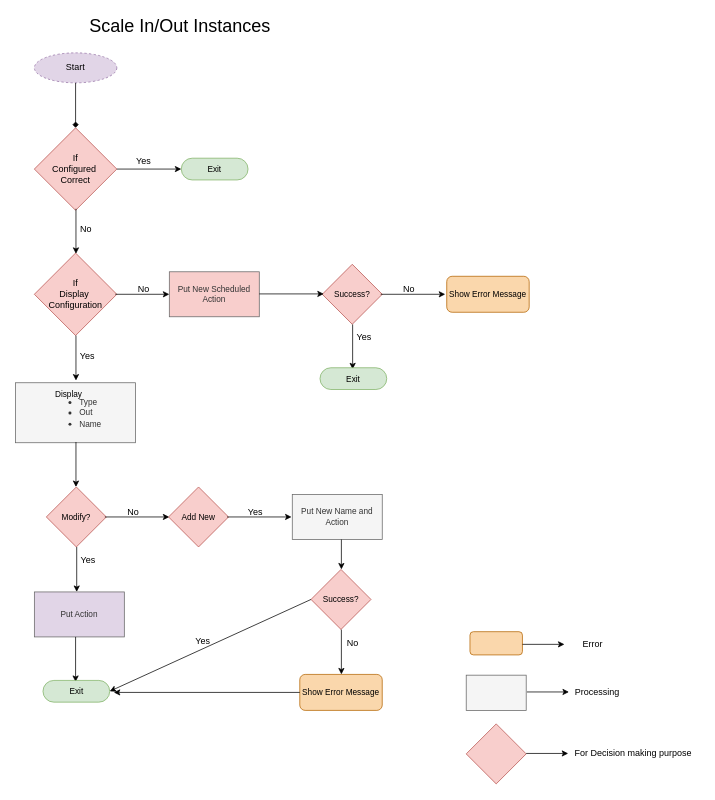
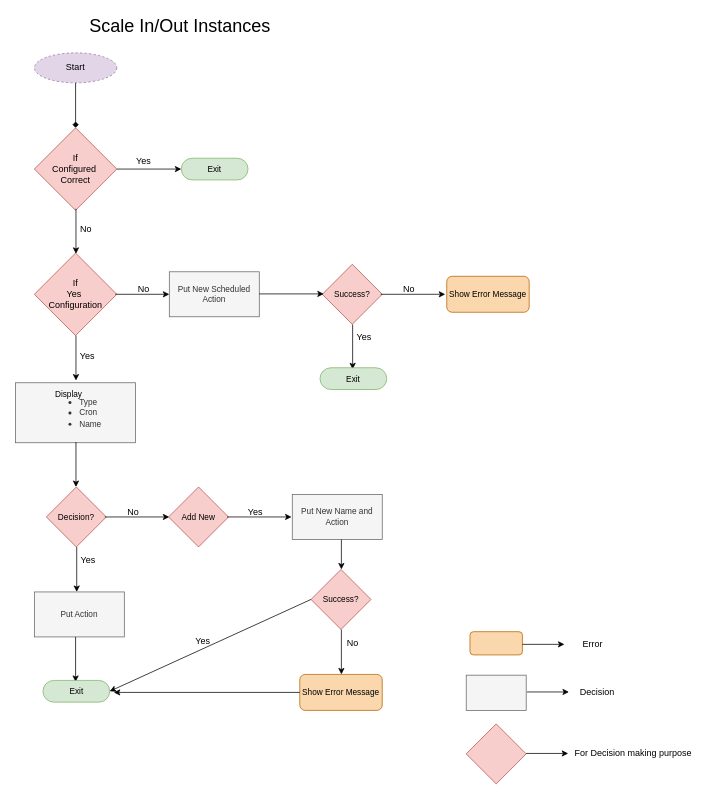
node "If Display Configuration": label "If Display Configuration" -> "If Yes Configuration"
node "Put New Scheduled Action": fillcolor #f8cecc -> #f5f5f5
node "Type Out Name": label "Type Out Name" -> "Type Cron Name"
node "Modify?": label "Modify?" -> "Decision?"
node "Put Action": fillcolor #e1d5e7 -> #f5f5f5
node "Processing": label "Processing" -> "Decision"
